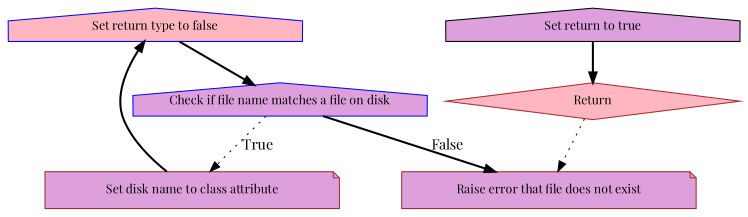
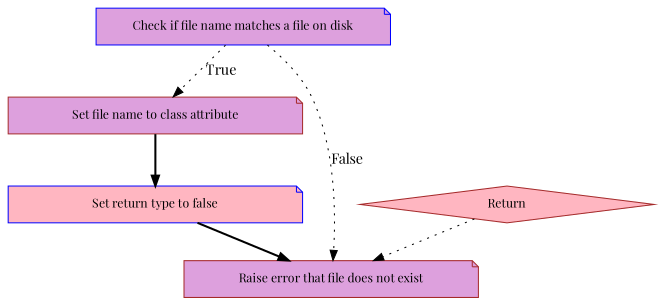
node "Set return type to false": shape house -> note
node "Set return to true": removed
edge "Set return type to false" -> "Check if file name matches a file on disk": now "Set return type to false" -> "Raise error that file does not exist"
node "Check if file name matches a file on disk": shape house -> note
edge "Check if file name matches a file on disk" -> "Raise error that file does not exist": style bold -> dotted
node "Set disk name to class attribute": label "Set disk name to class attribute" -> "Set file name to class attribute"
